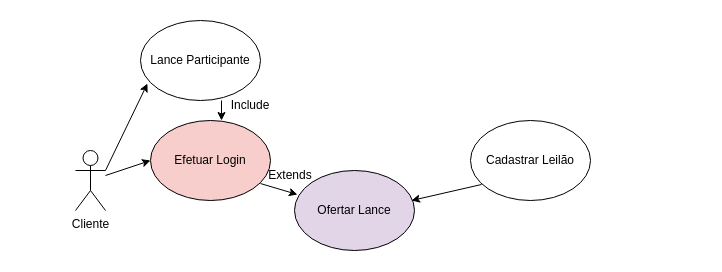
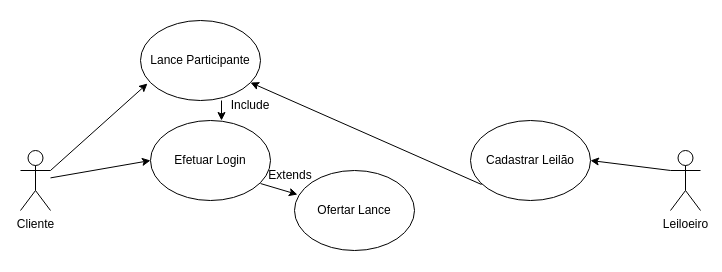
node "Efetuar Login": fillcolor #f8cecc -> #ffffff
edge "Leiloeiro" -> "Cadastrar Leilão": added
node "Cliente": moved (91, 181) -> (36, 181)
node "Leiloeiro": added
edge "Cadastrar Leilão" -> "Ofertar Lance": now "Cadastrar Leilão" -> "Lance Participante"
node "Ofertar Lance": fillcolor #e1d5e7 -> #ffffff
